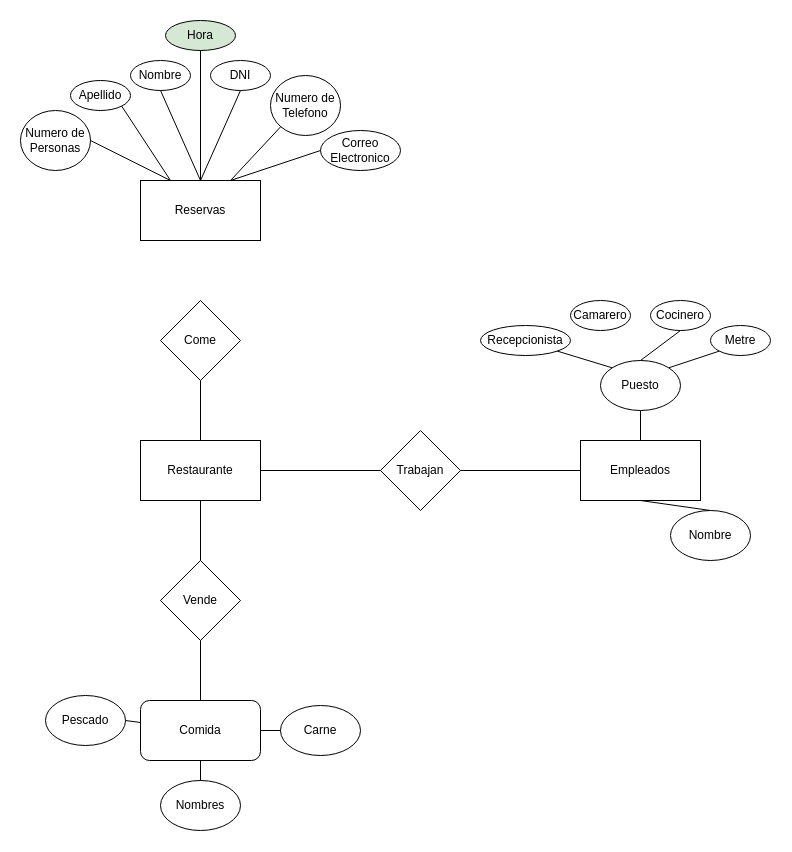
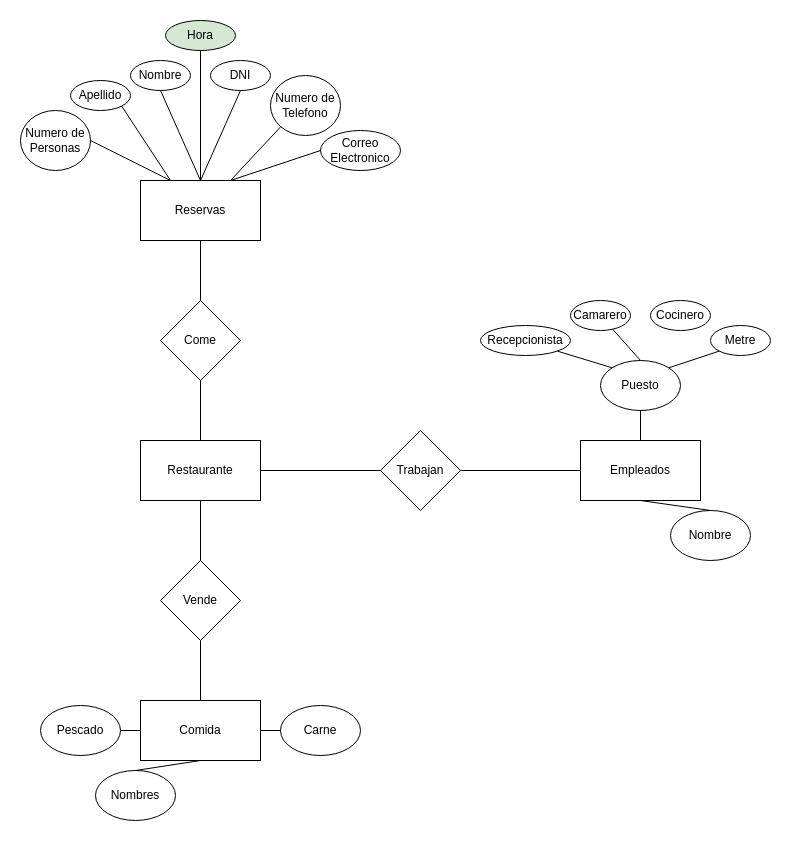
edge "Reservas" -- "Come": added
edge "Cocinero" -- "Puesto": now "Camarero" -- "Puesto"
node "Pescado": moved (86, 721) -> (81, 731)
node "Comida": shape rounded rectangle -> rectangle
node "Nombres": moved (201, 806) -> (136, 796)
